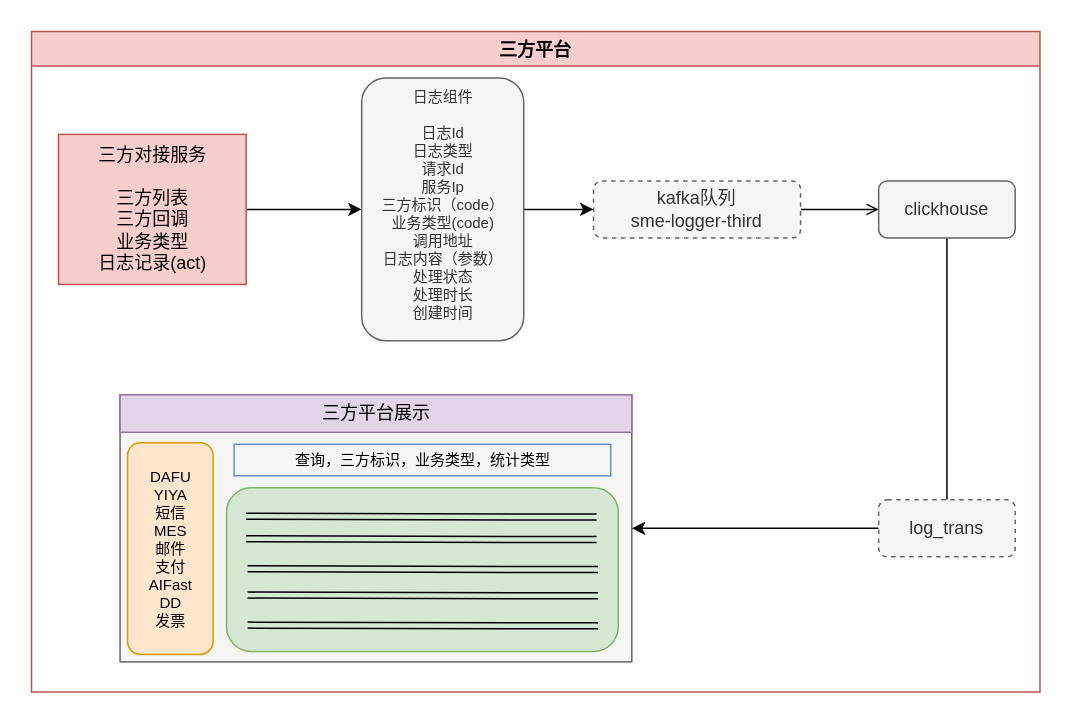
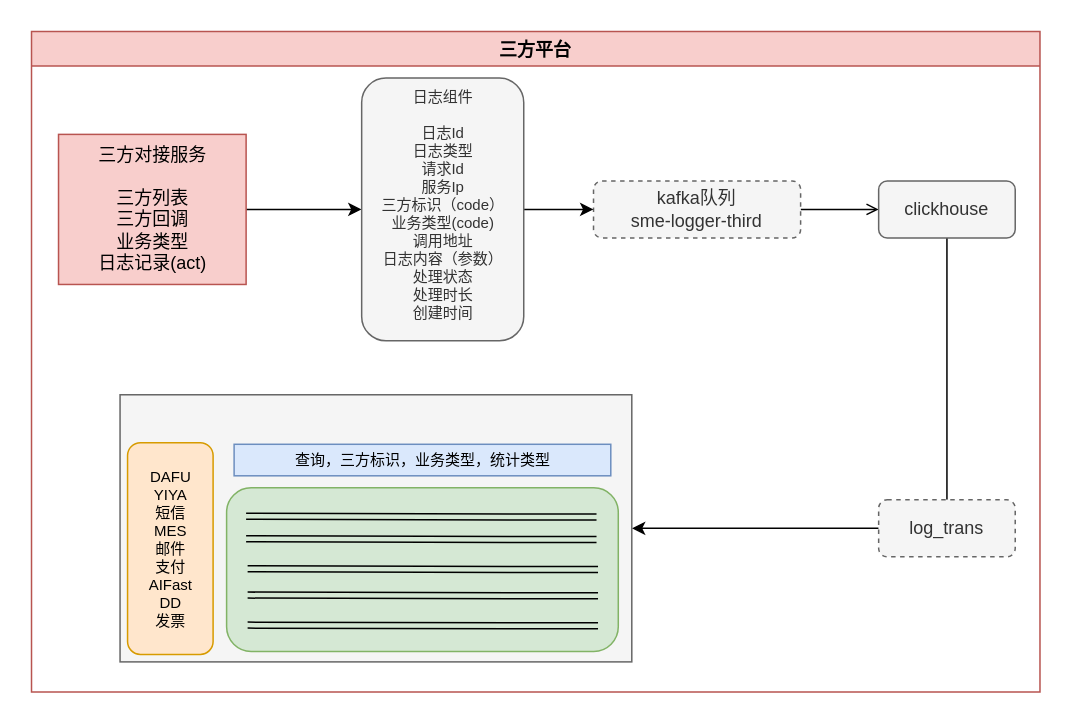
node "三方平台展示": removed
node "查询，三方标识，业务类型，统计类型": fillcolor #f5f5f5 -> #dae8fc
